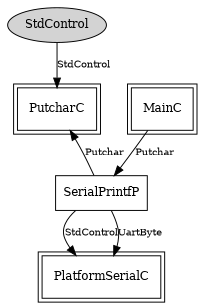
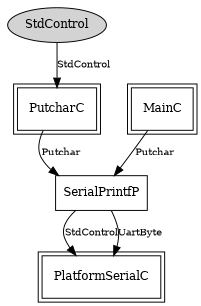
edge "SerialPrintfP" -> "PutcharC": reversed
